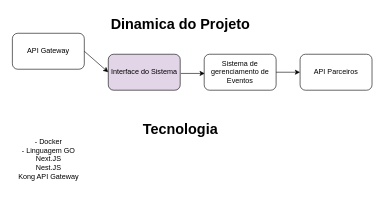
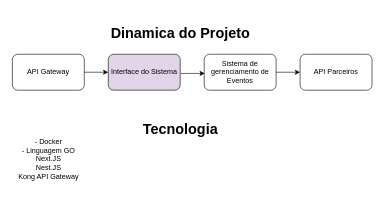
node "Dinamica do Projeto": moved (180, 24) -> (180, 33)
node "API Gateway": moved (48, 51) -> (48, 72)
